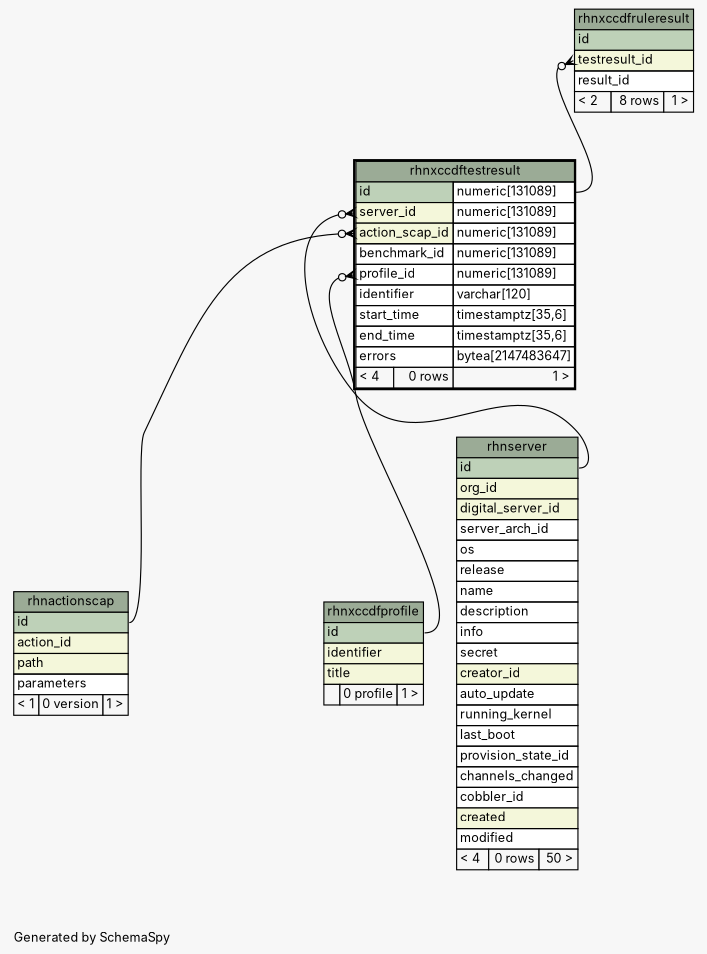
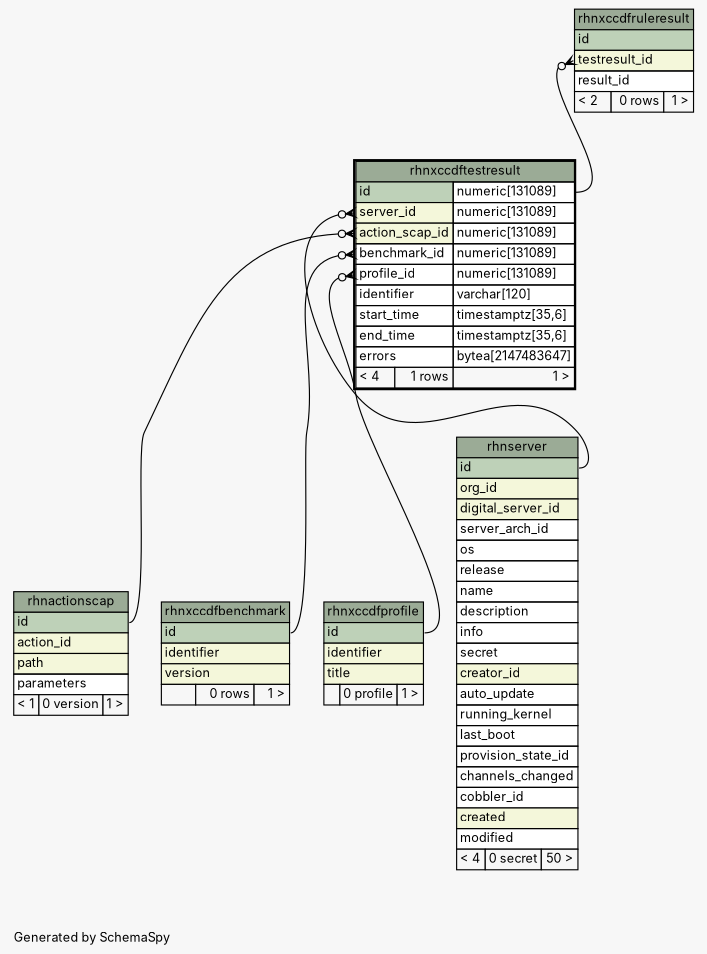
node "rhnxccdfruleresult": text "8 rows" -> "0 rows"
node "rhnxccdftestresult": text "0 rows" -> "1 rows"
node "rhnxccdfbenchmark": added
node "rhnserver": text "0 rows" -> "0 secret"
